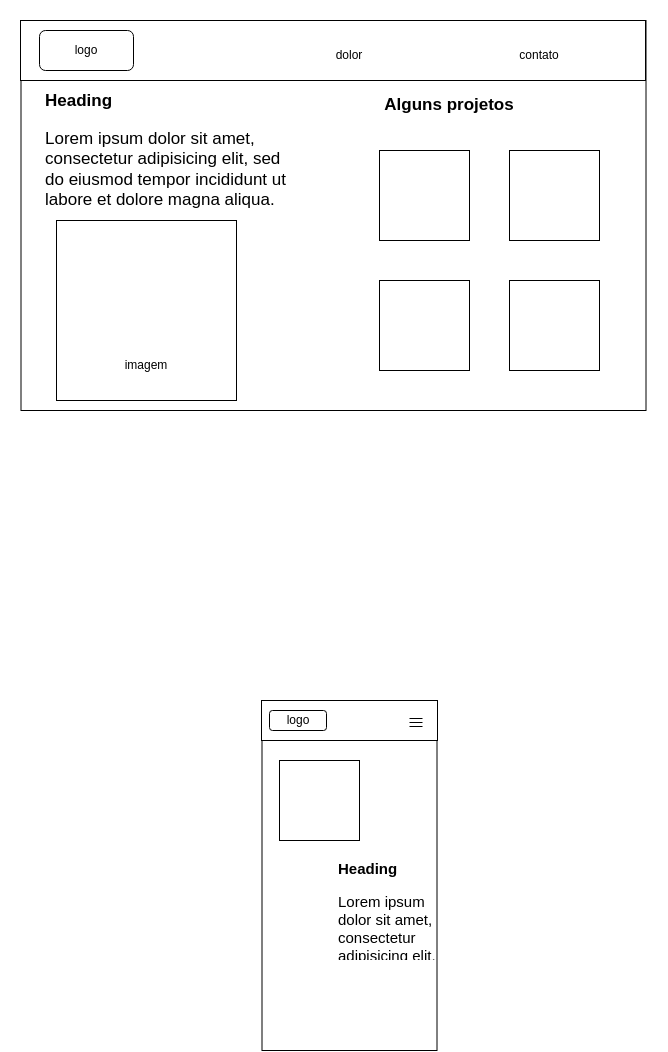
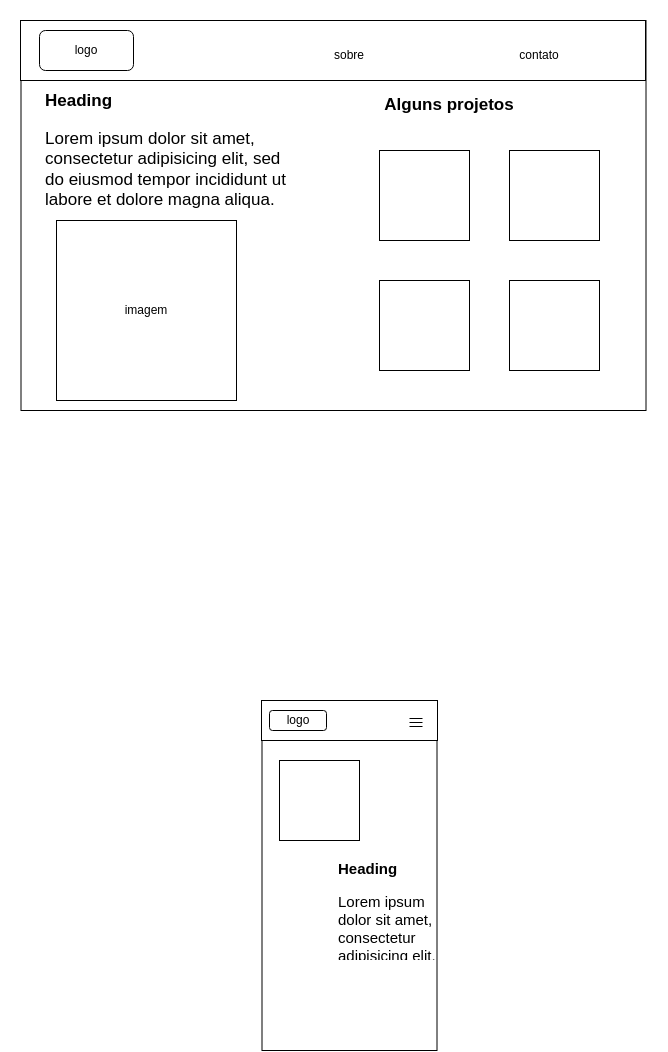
node "dolor": label "dolor" -> "sobre"
node "imagem": moved (147, 366) -> (147, 311)
